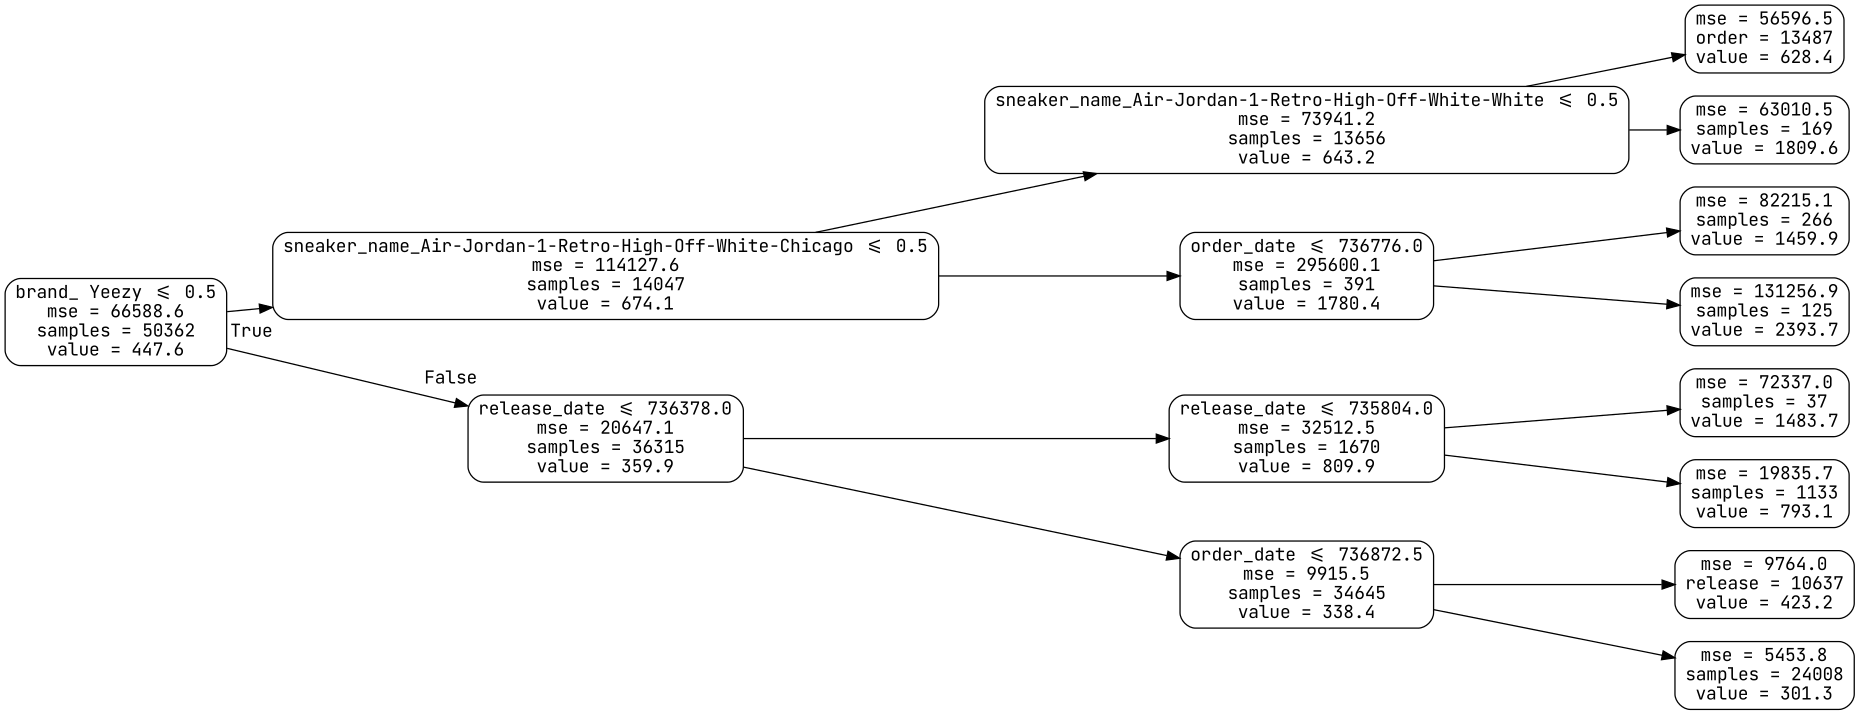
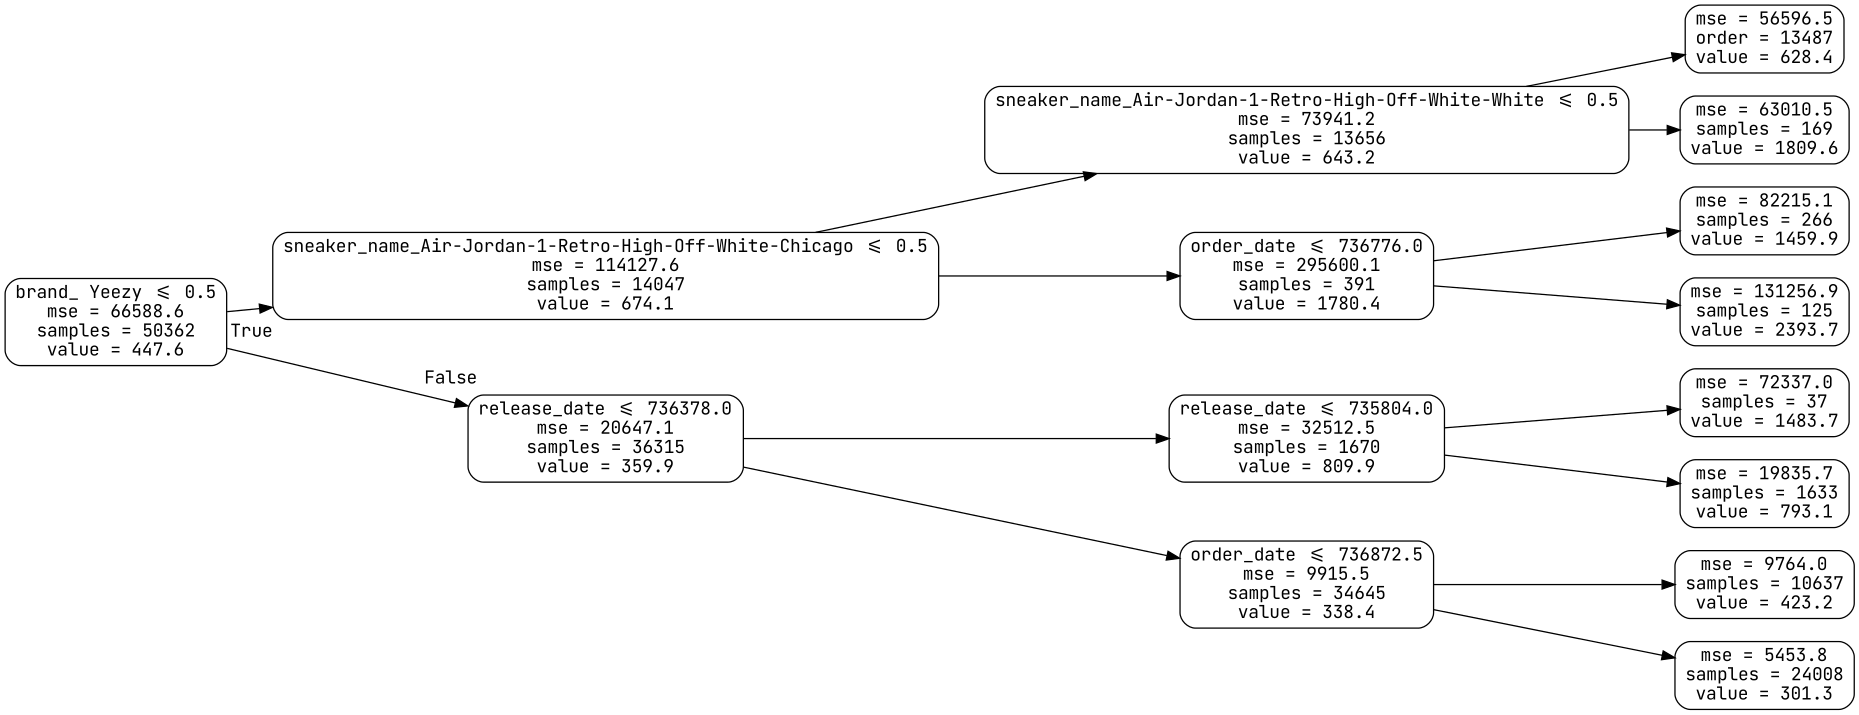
node "mse = 19835.7 samples = 1133 value = 793.1": label "mse = 19835.7 samples = 1133 value = 793.1" -> "mse = 19835.7 samples = 1633 value = 793.1"
node "mse = 9764.0 release = 10637 value = 423.2": label "mse = 9764.0 release = 10637 value = 423.2" -> "mse = 9764.0 samples = 10637 value = 423.2"
